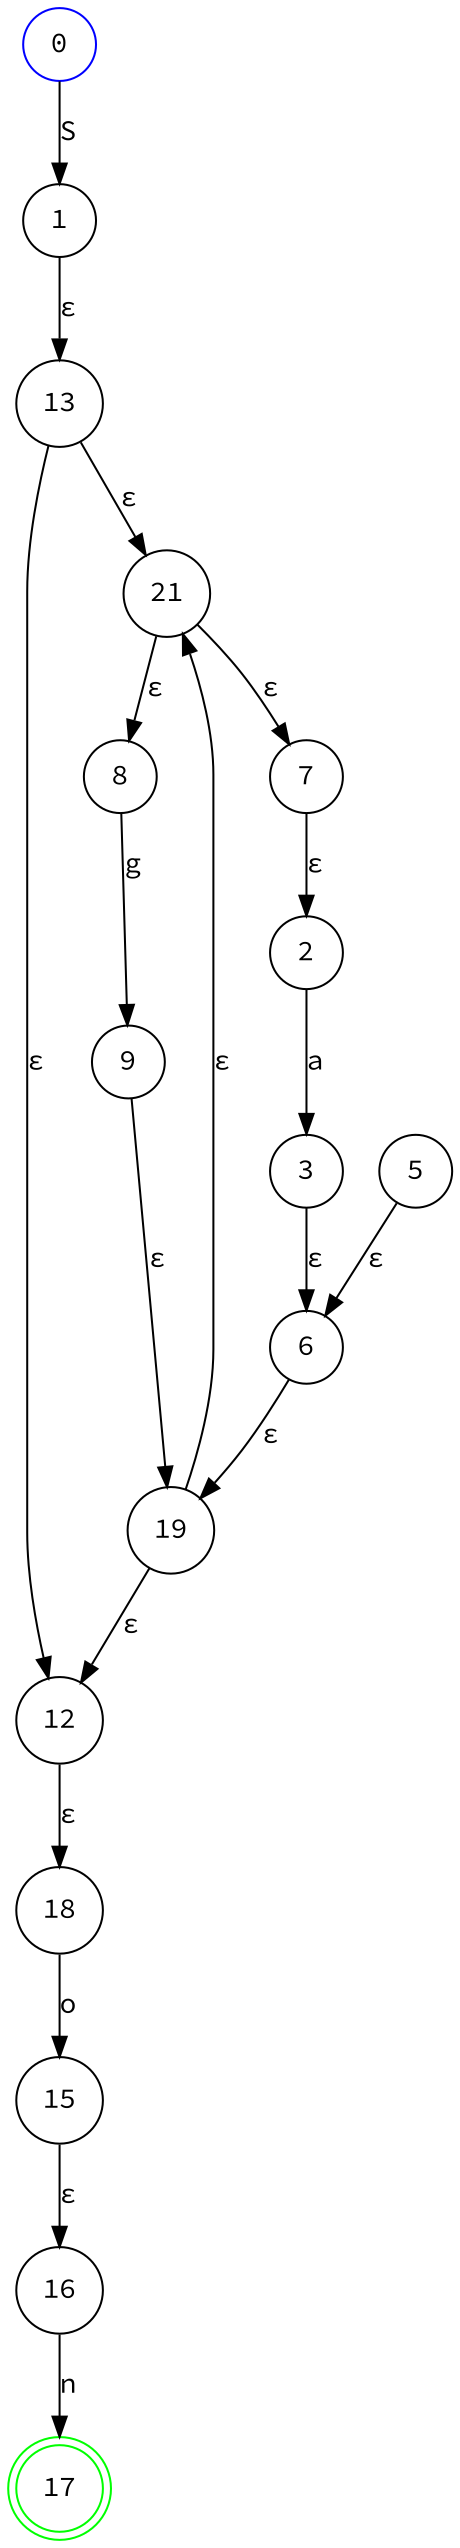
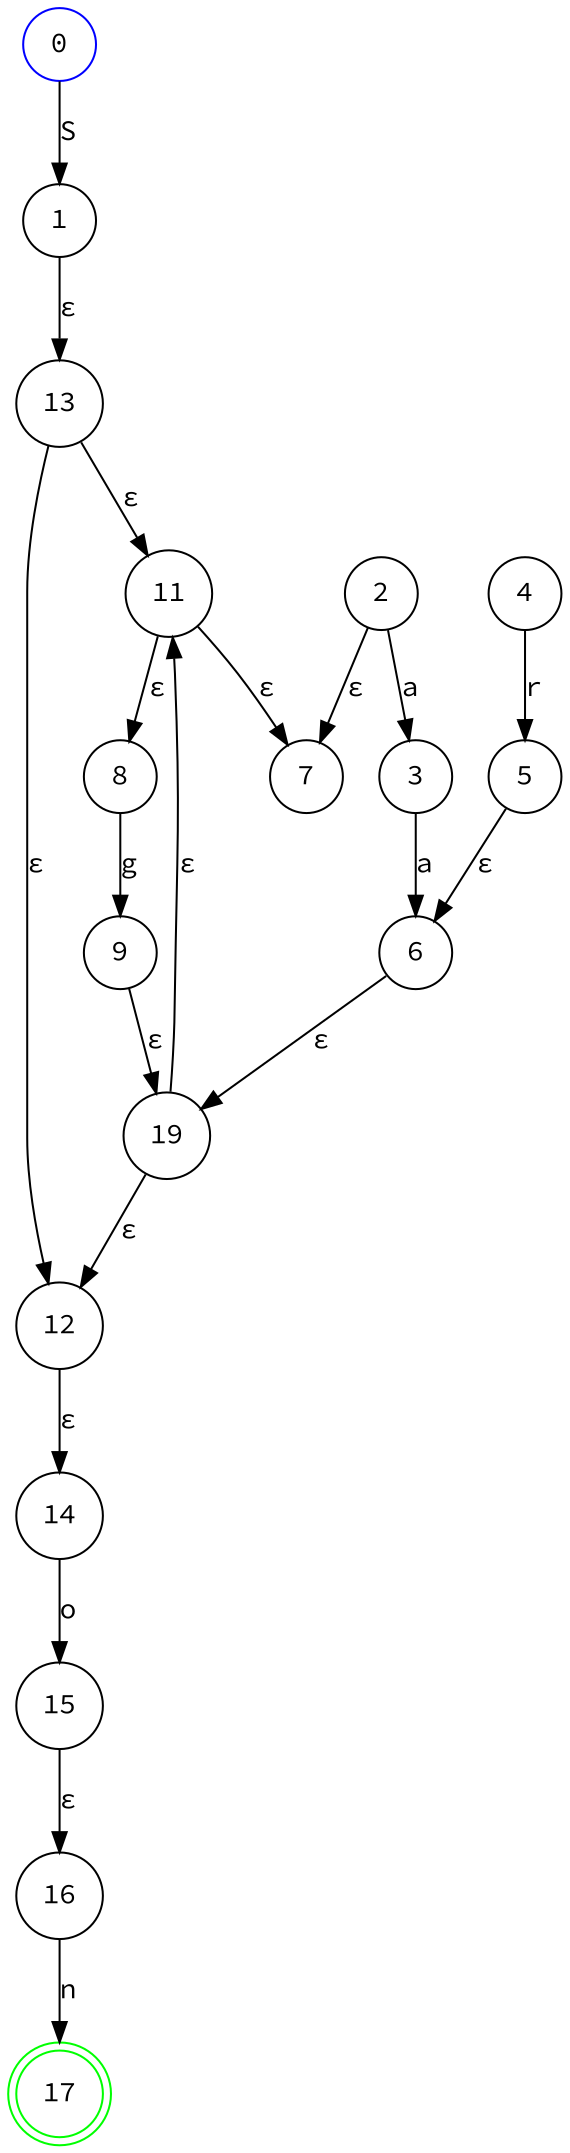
node "21": label "21" -> "11"
node "4": added
edge "7" -> "2": reversed
edge "3" -> "6": label "ε" -> "a"
node "18": label "18" -> "14"
